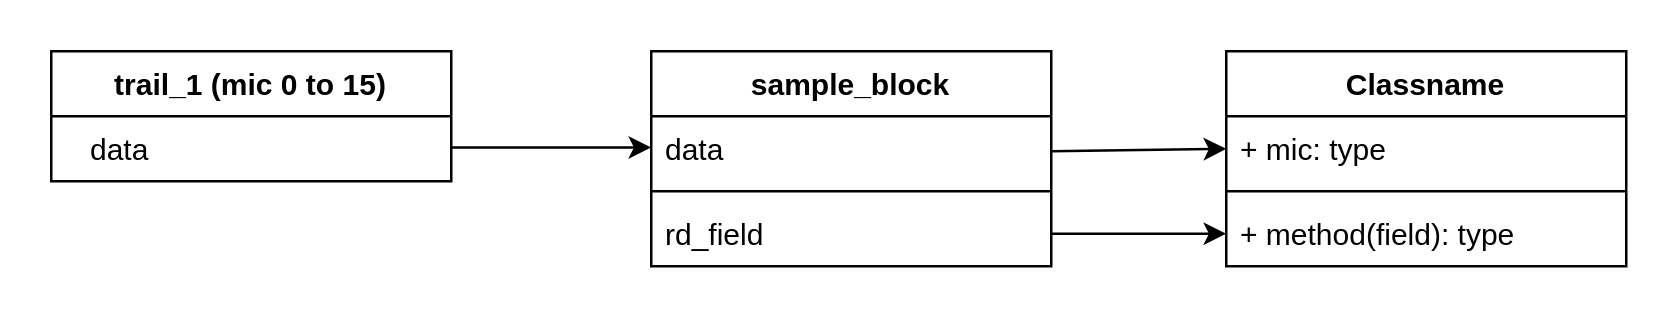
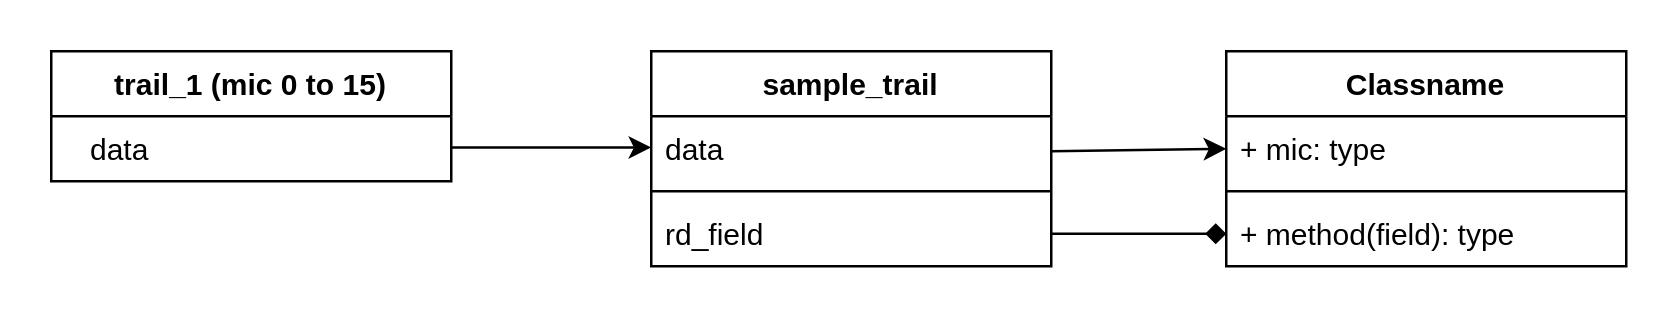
node "sample_block": label "sample_block" -> "sample_trail"
edge "rd_field" -> "+ method(field): type": arrowhead classic -> diamond
